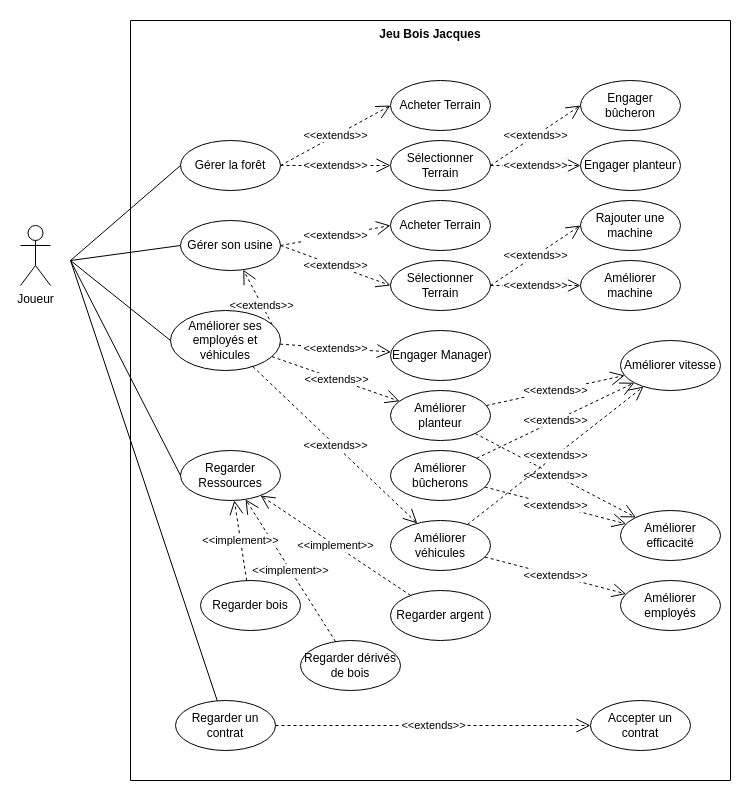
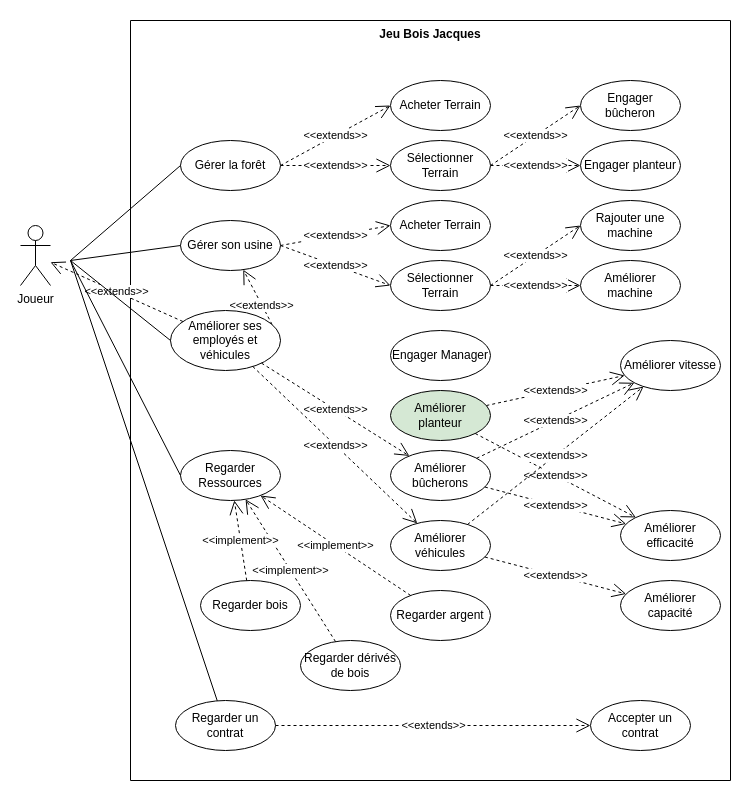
edge "Améliorer ses employés et véhicules" -> "Engager Manager": now "Améliorer ses employés et véhicules" -> "Améliorer bûcherons"
edge "Améliorer ses employés et véhicules" -> "Améliorer planteur": now "Améliorer ses employés et véhicules" -> "Joueur"
node "Améliorer planteur": fillcolor #ffffff -> #d5e8d4
node "Améliorer employés": label "Améliorer employés" -> "Améliorer capacité"
